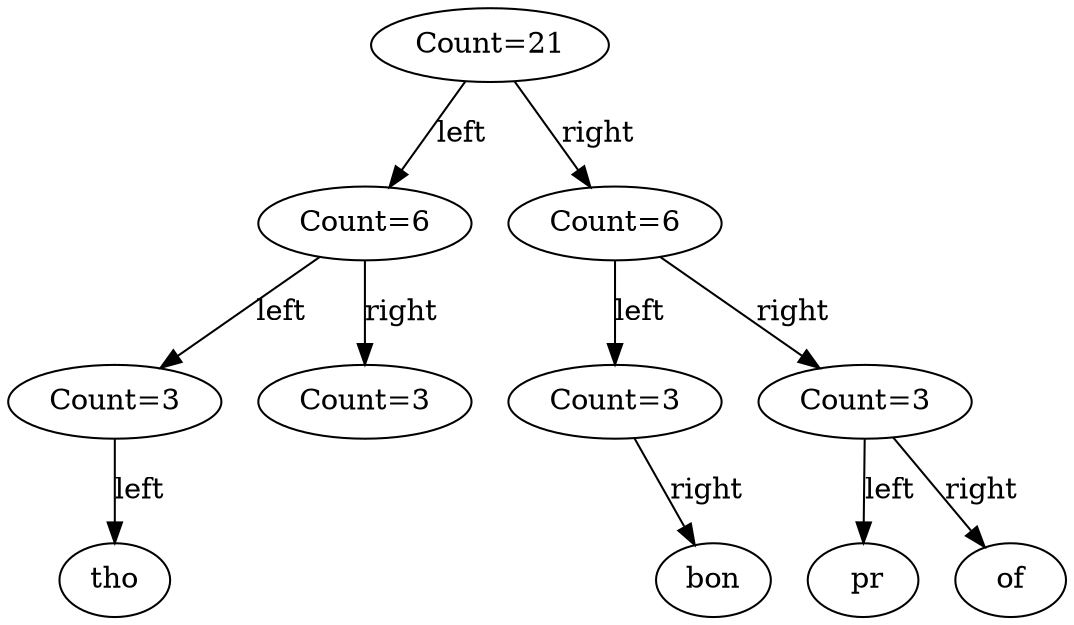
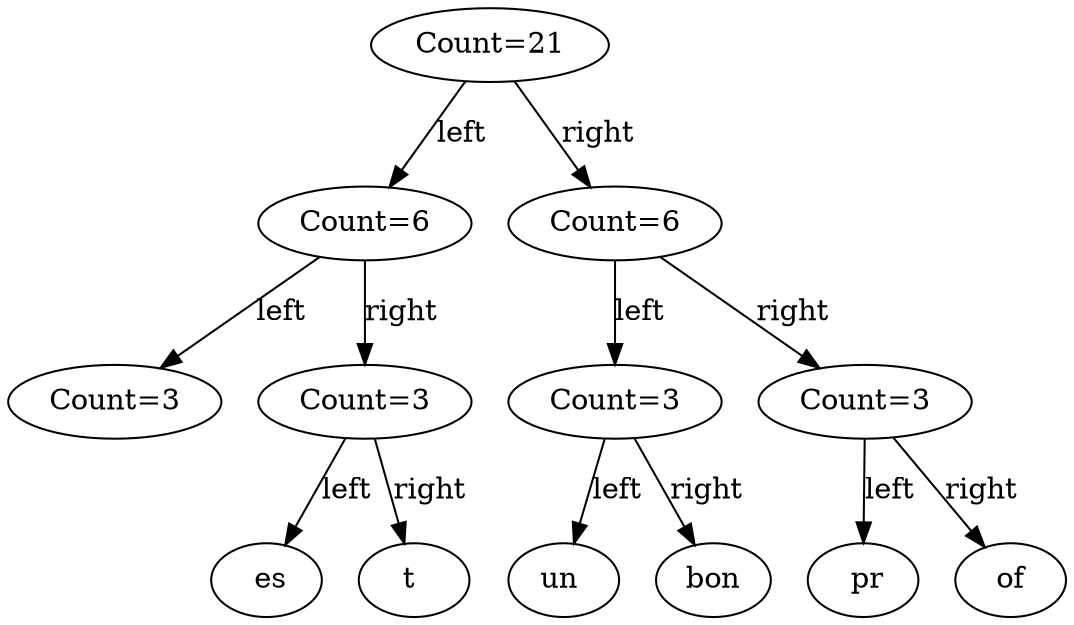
node "tho": removed
node "es": added
node "t": added
node "un": added
